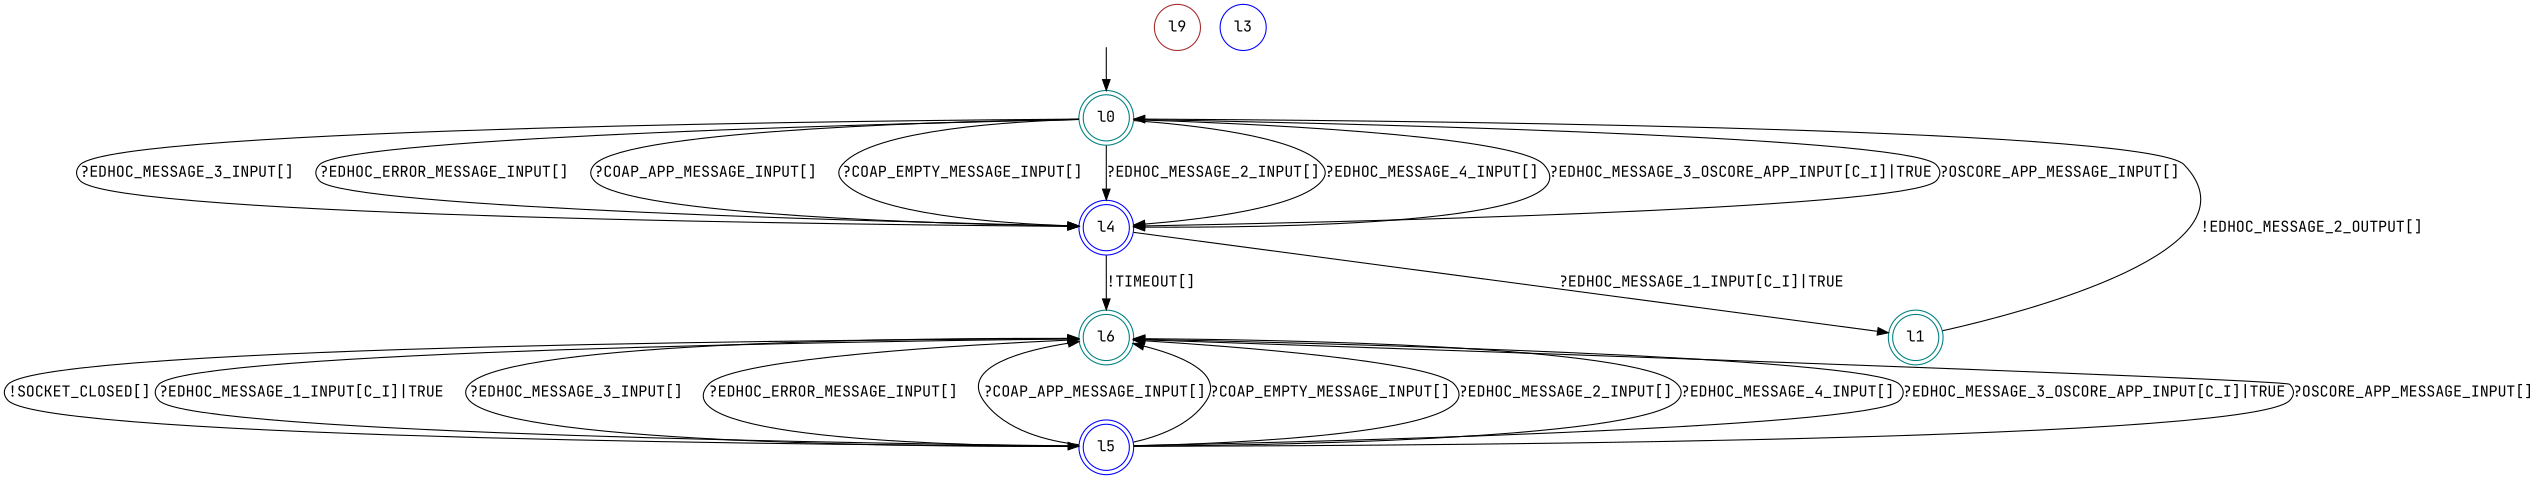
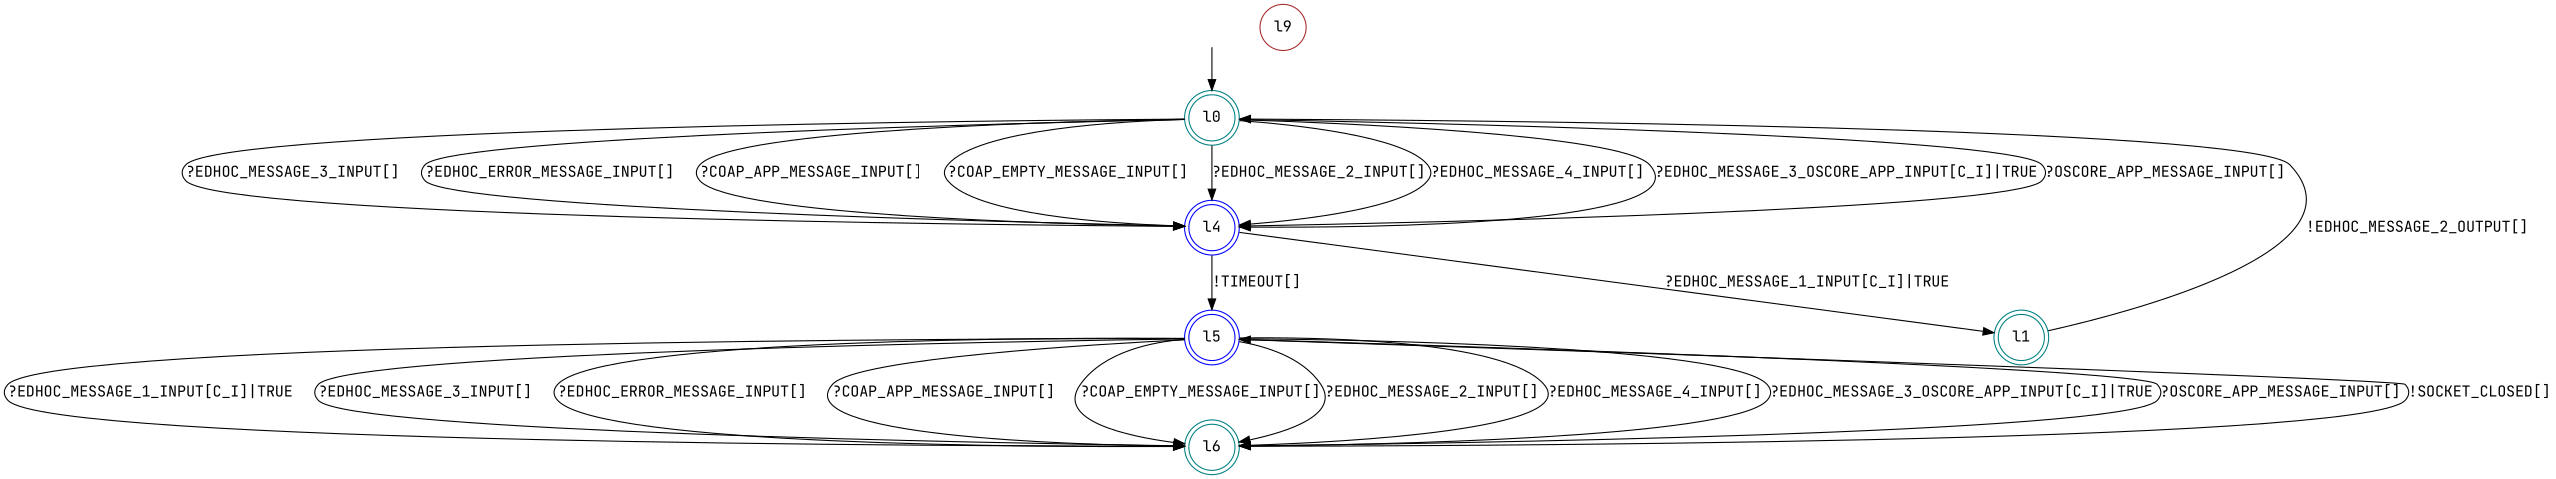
node "l3": removed
edge "l4" -> "l6": now "l4" -> "l5"
